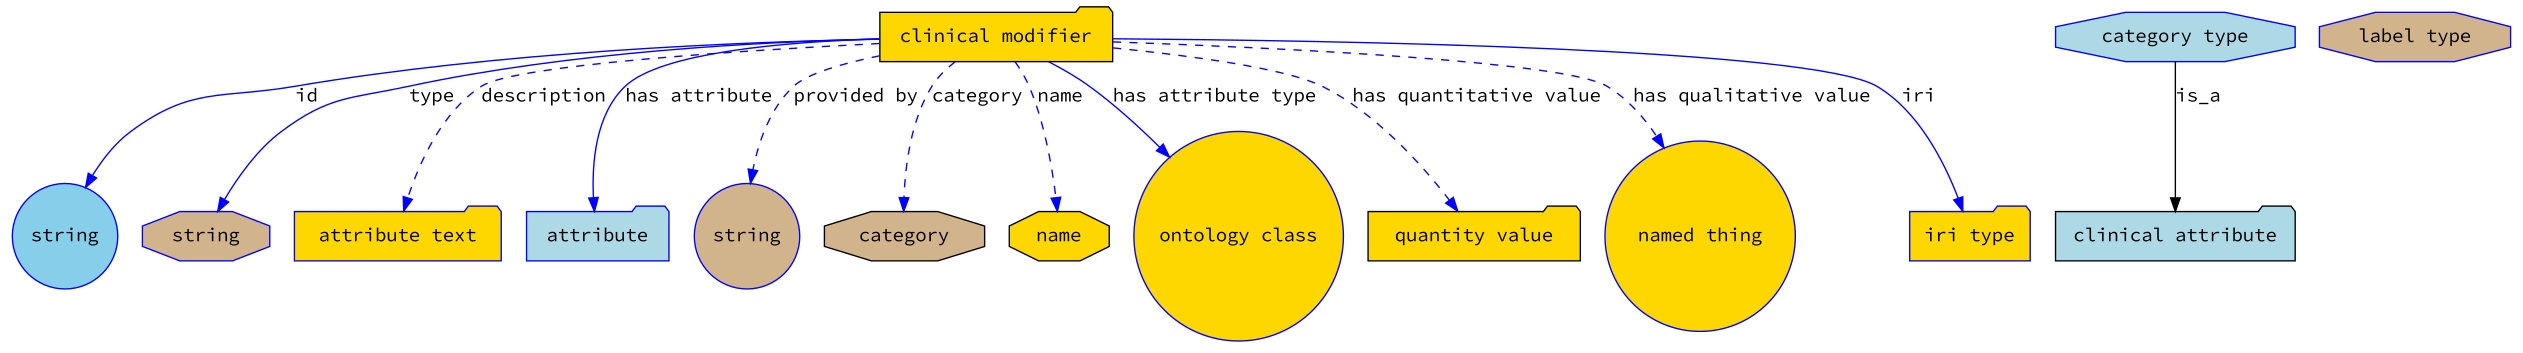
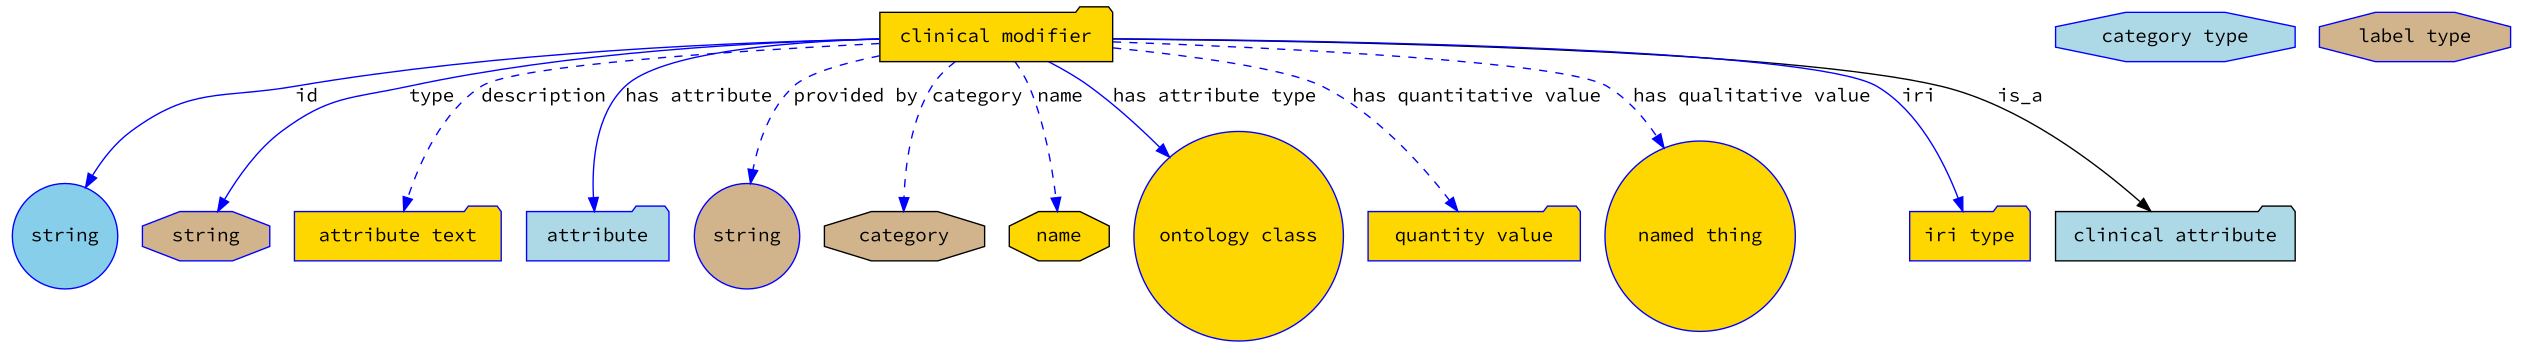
edge "category type" -> "clinical attribute": now "clinical modifier" -> "clinical attribute"
node "quantity value": color black -> blue
